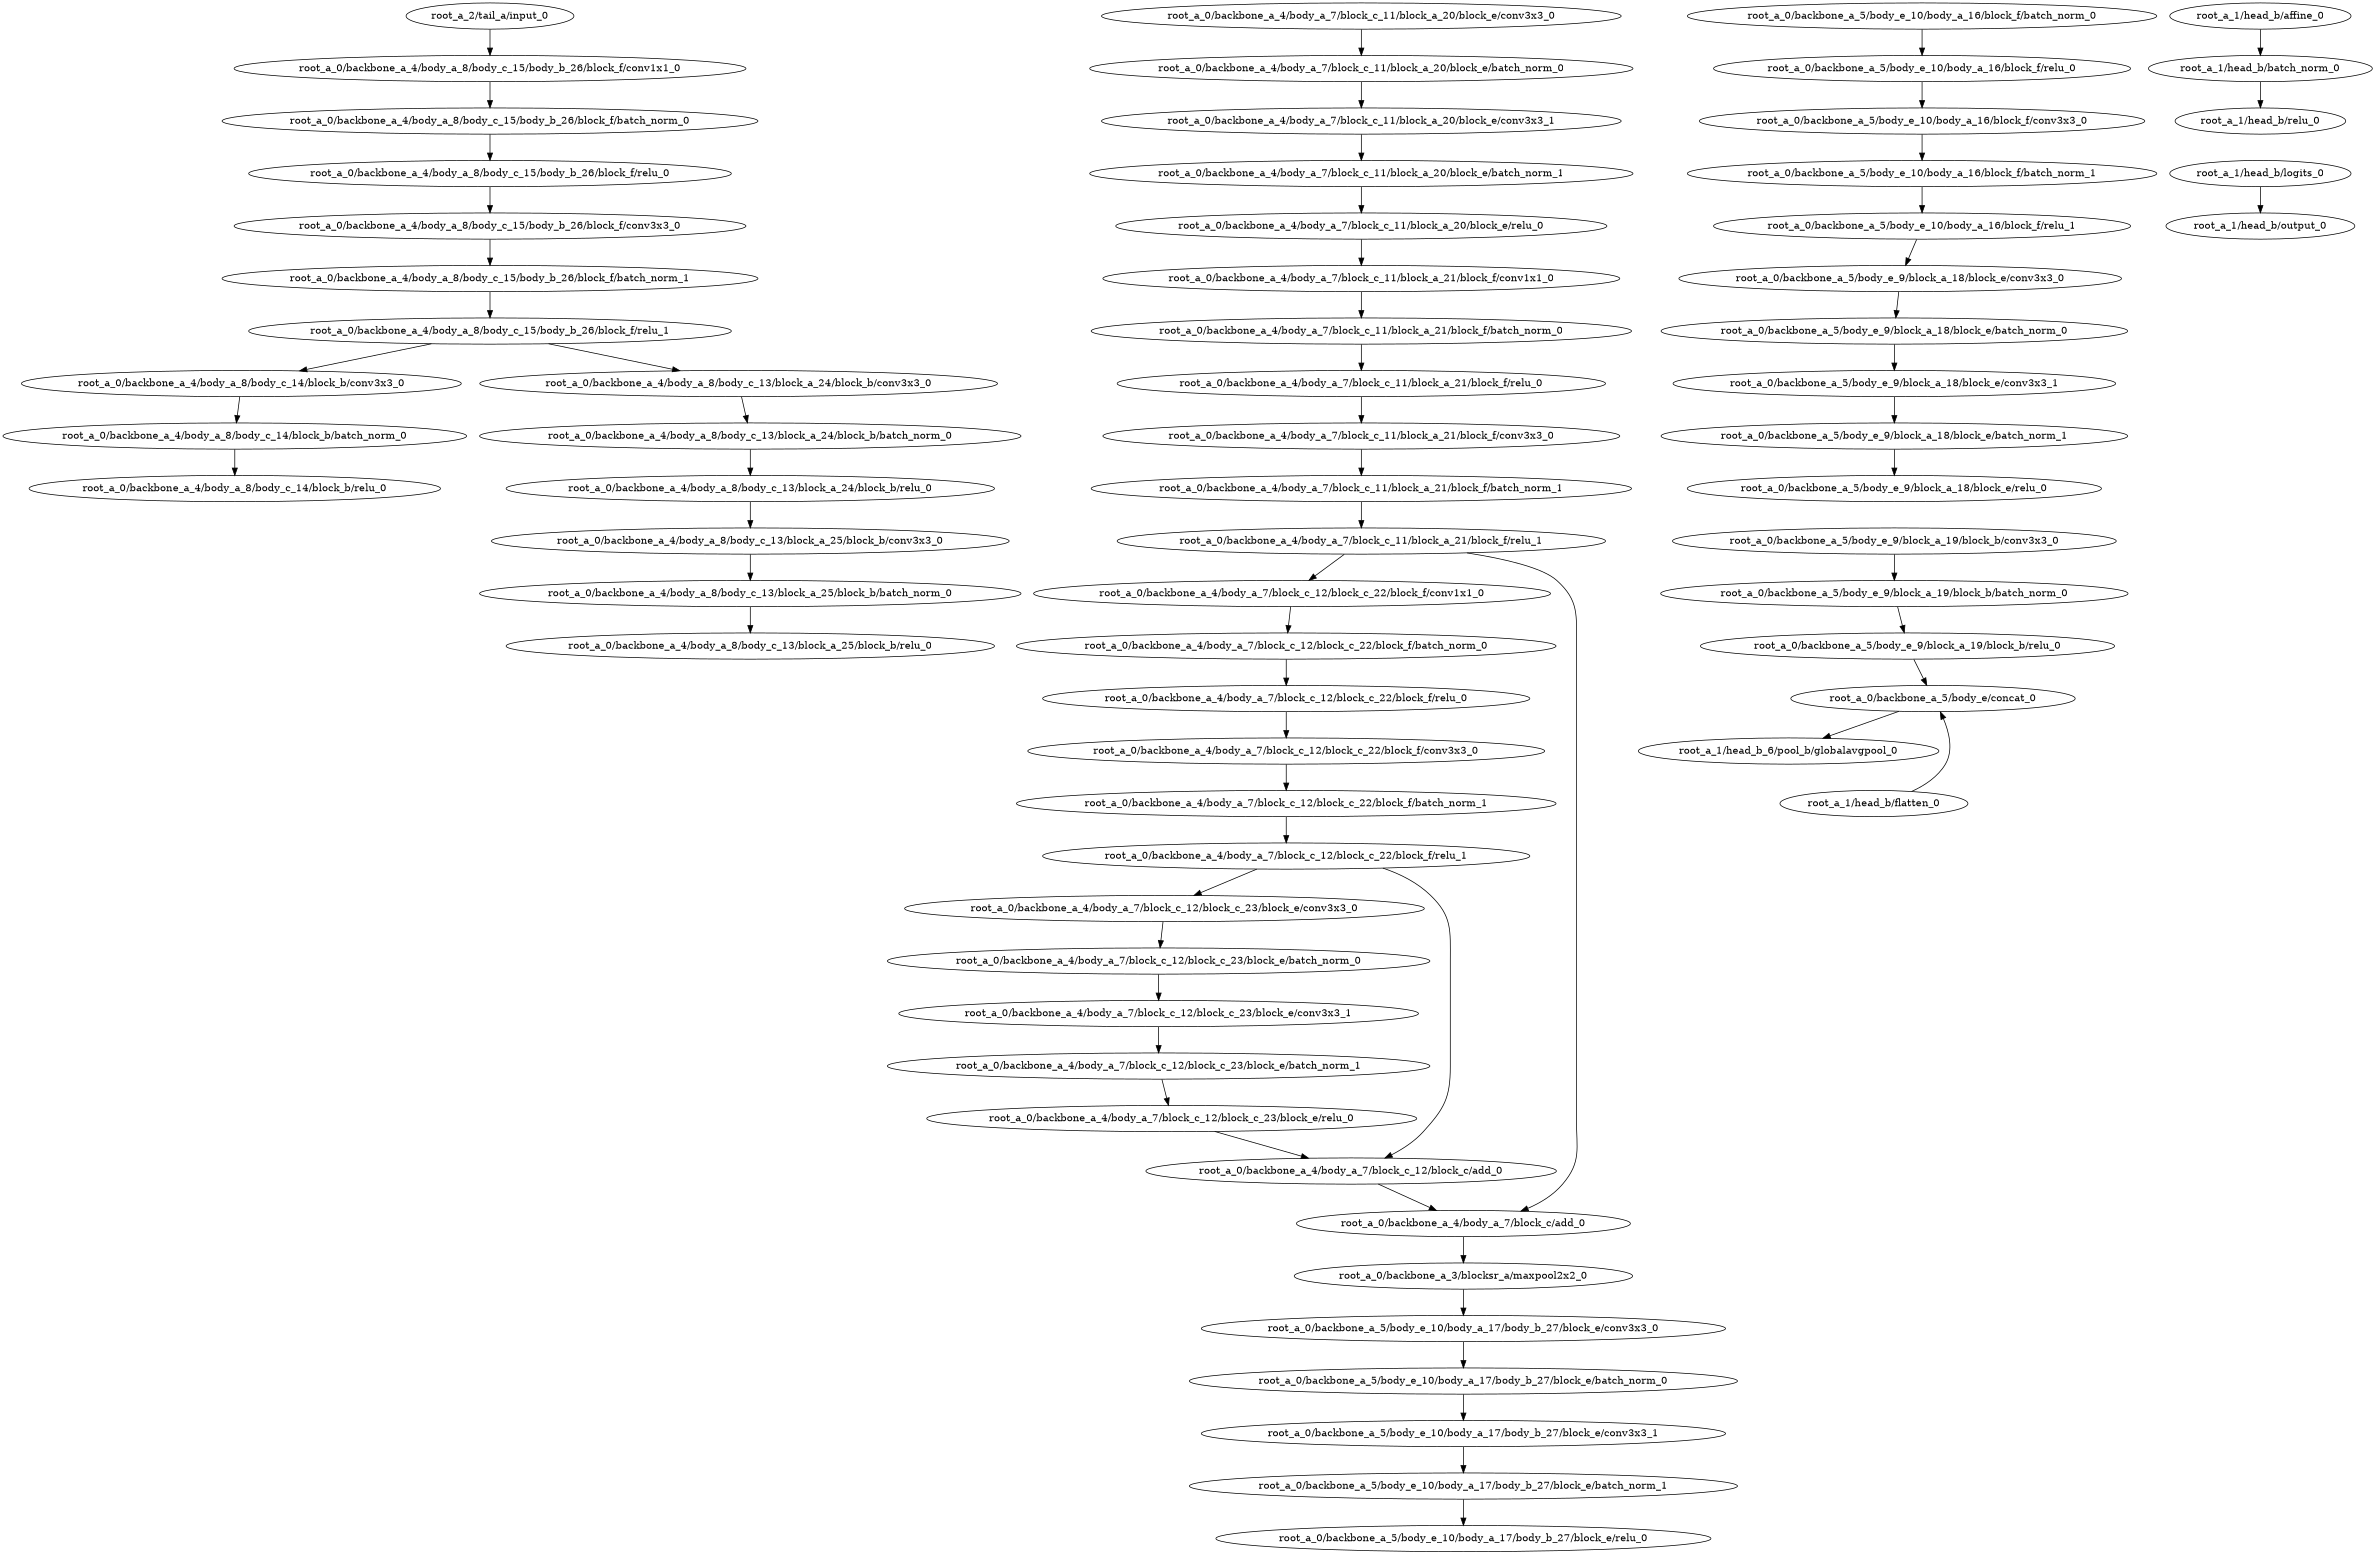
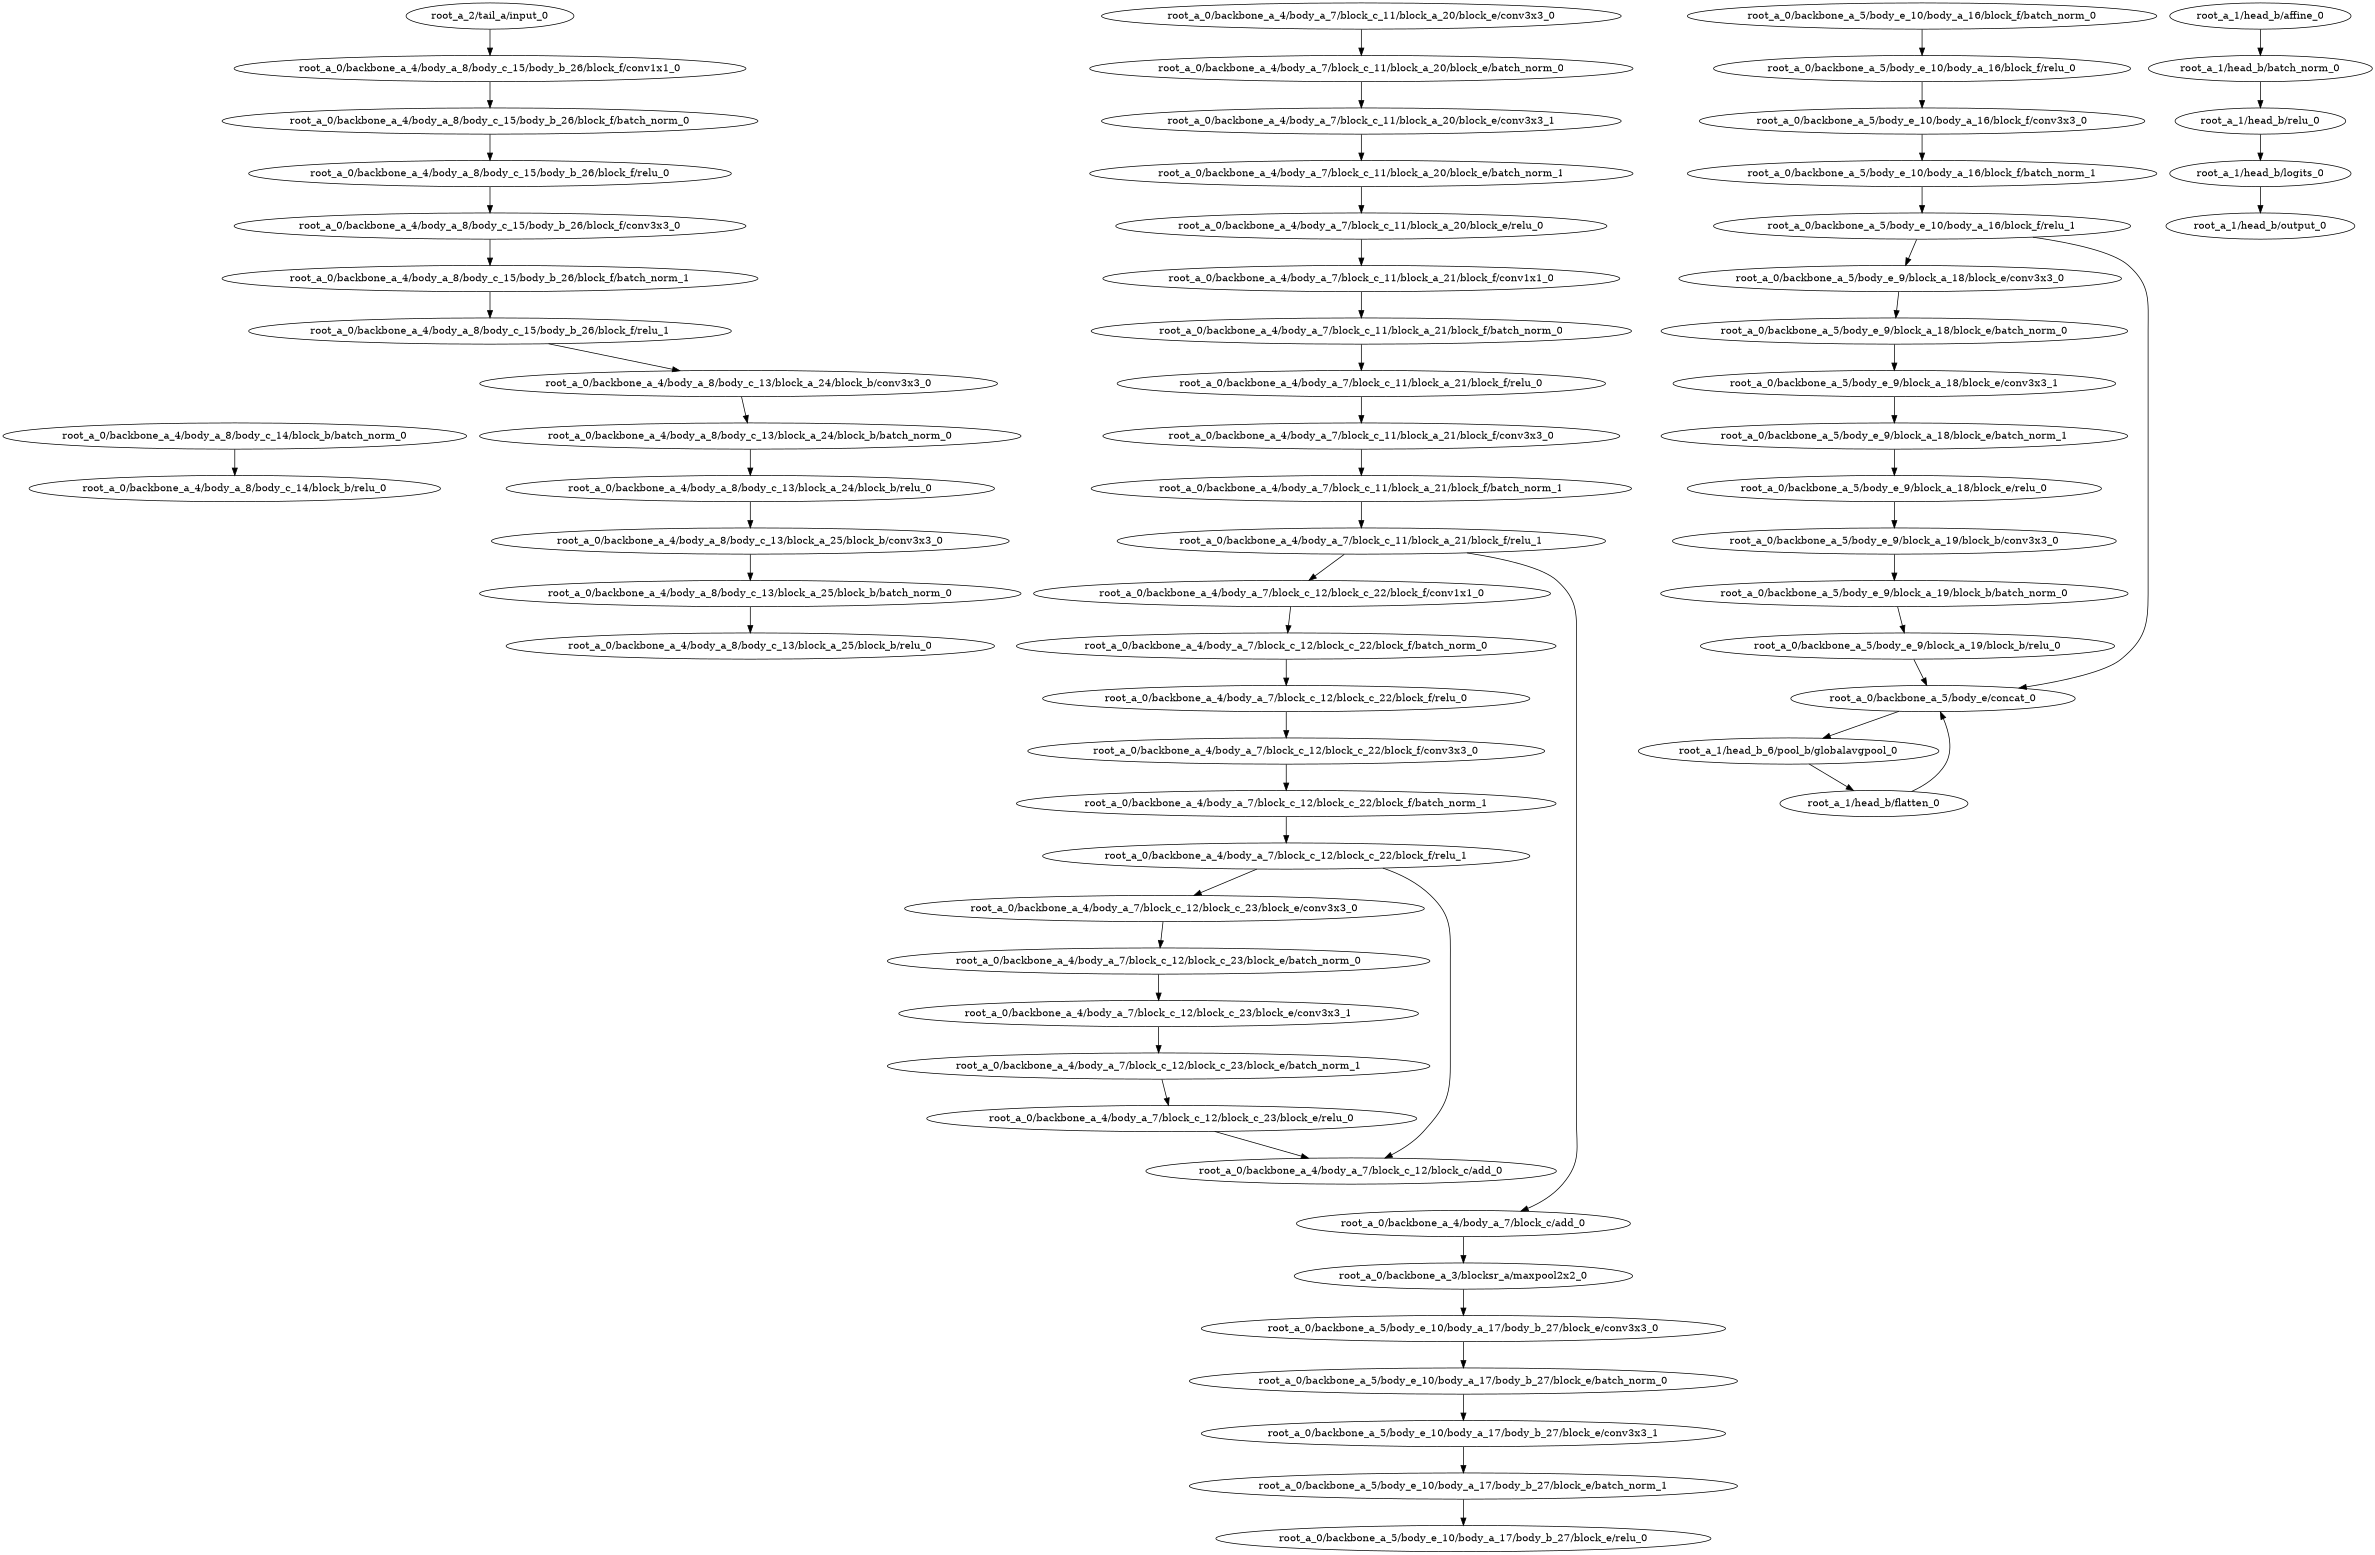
edge "root_a_1/head_b/relu_0" -> "root_a_1/head_b/logits_0": added
node "root_a_0/backbone_a_4/body_a_8/body_c_14/block_b/conv3x3_0": removed
edge "root_a_0/backbone_a_5/body_e_10/body_a_16/block_f/relu_1" -> "root_a_0/backbone_a_5/body_e/concat_0": added
edge "root_a_0/backbone_a_5/body_e_9/block_a_18/block_e/relu_0" -> "root_a_0/backbone_a_5/body_e_9/block_a_19/block_b/conv3x3_0": added
edge "root_a_1/head_b_6/pool_b/globalavgpool_0" -> "root_a_1/head_b/flatten_0": added
edge "root_a_0/backbone_a_4/body_a_7/block_c_12/block_c/add_0" -> "root_a_0/backbone_a_4/body_a_7/block_c/add_0": removed
